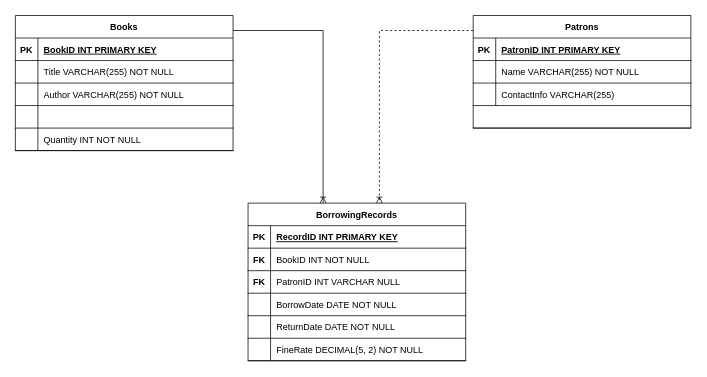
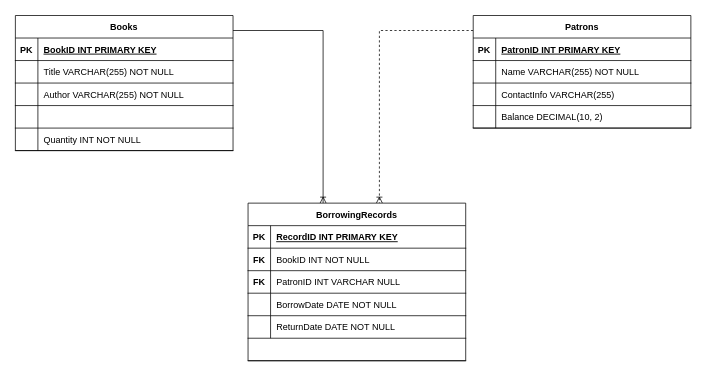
node "Balance DECIMAL(10, 2)": added
node "FineRate DECIMAL(5, 2) NOT NULL": removed
